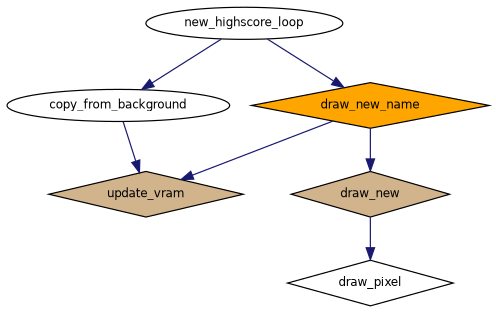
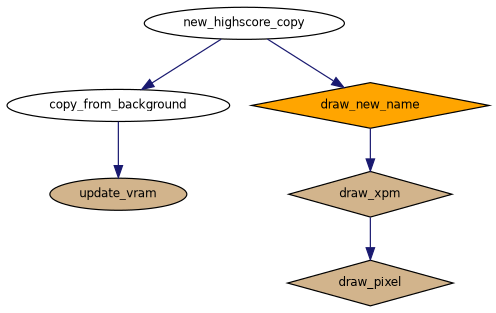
node "new_highscore_loop": label "new_highscore_loop" -> "new_highscore_copy"
edge "draw_new_name" -> "update_vram": removed
node "update_vram": shape diamond -> ellipse
node "draw_new": label "draw_new" -> "draw_xpm"
node "draw_pixel": fillcolor white -> tan
